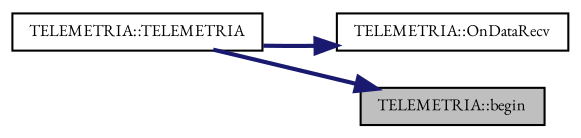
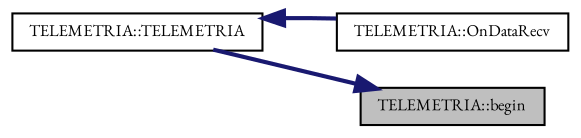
edge "TELEMETRIA::TELEMETRIA" -> "TELEMETRIA::OnDataRecv": reversed
